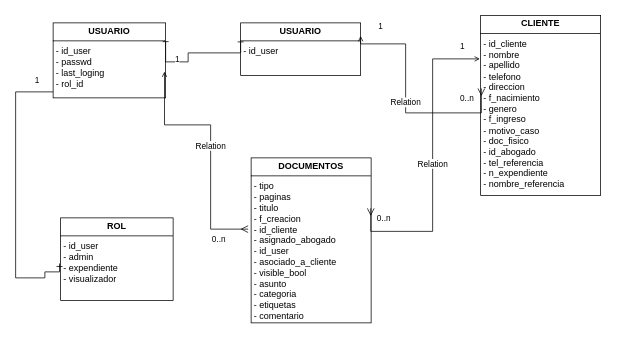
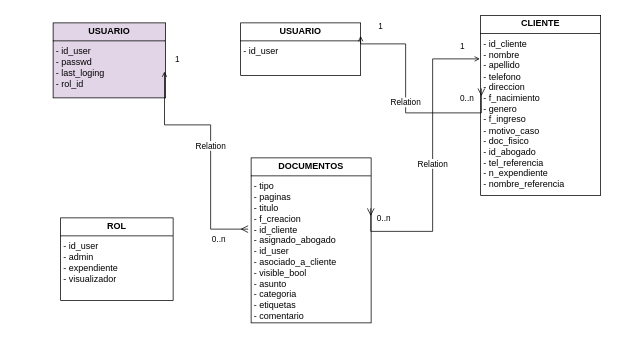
edge "USUARIO - id_user" -- "USUARIO - id_user - passwd - last_loging - rol_id": removed
node "USUARIO - id_user - passwd - last_loging - rol_id": fillcolor #ffffff -> #e1d5e7
edge "USUARIO - id_user - passwd - last_loging - rol_id" -> "ROL - id_user - admin - expendiente - visualizador": removed, label "1"
